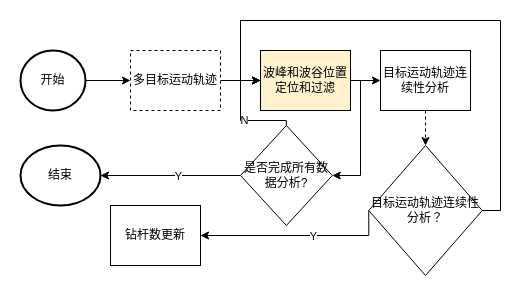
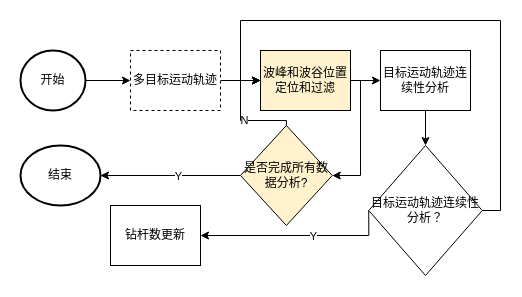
edge "目标运动轨迹连续性分析" -> "目标运动轨迹连续性分析？": style dashed -> solid
node "是否完成所有数据分析?": fillcolor #ffffff -> #fff2cc
